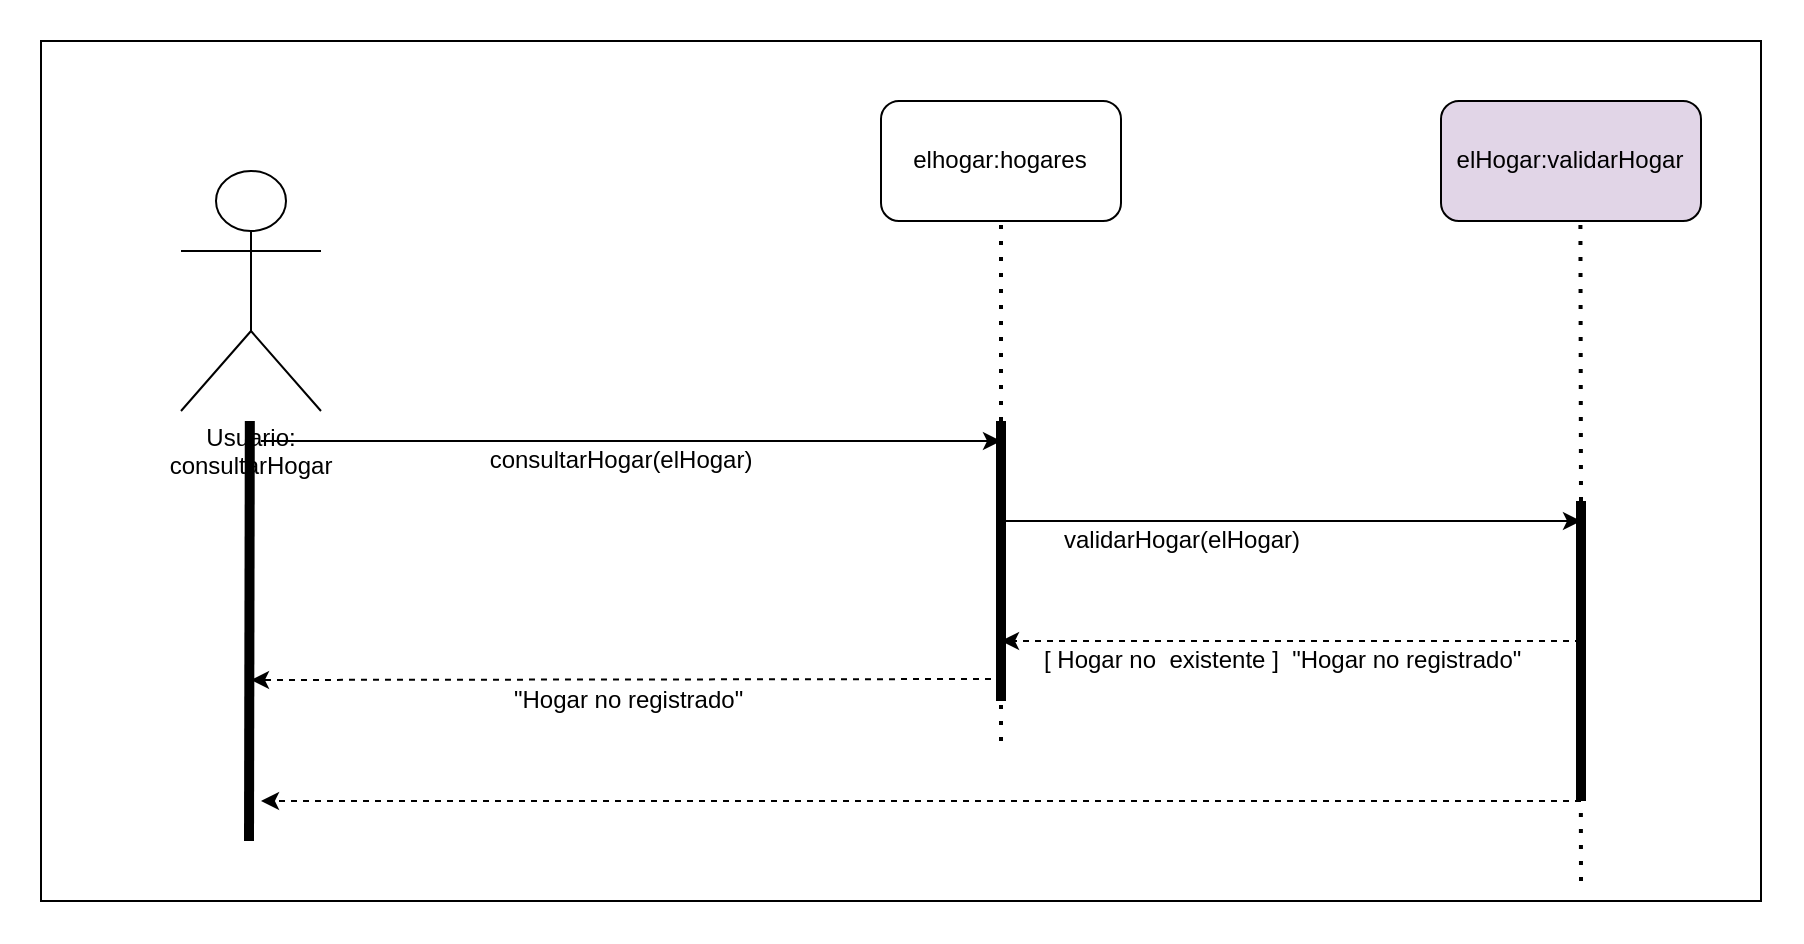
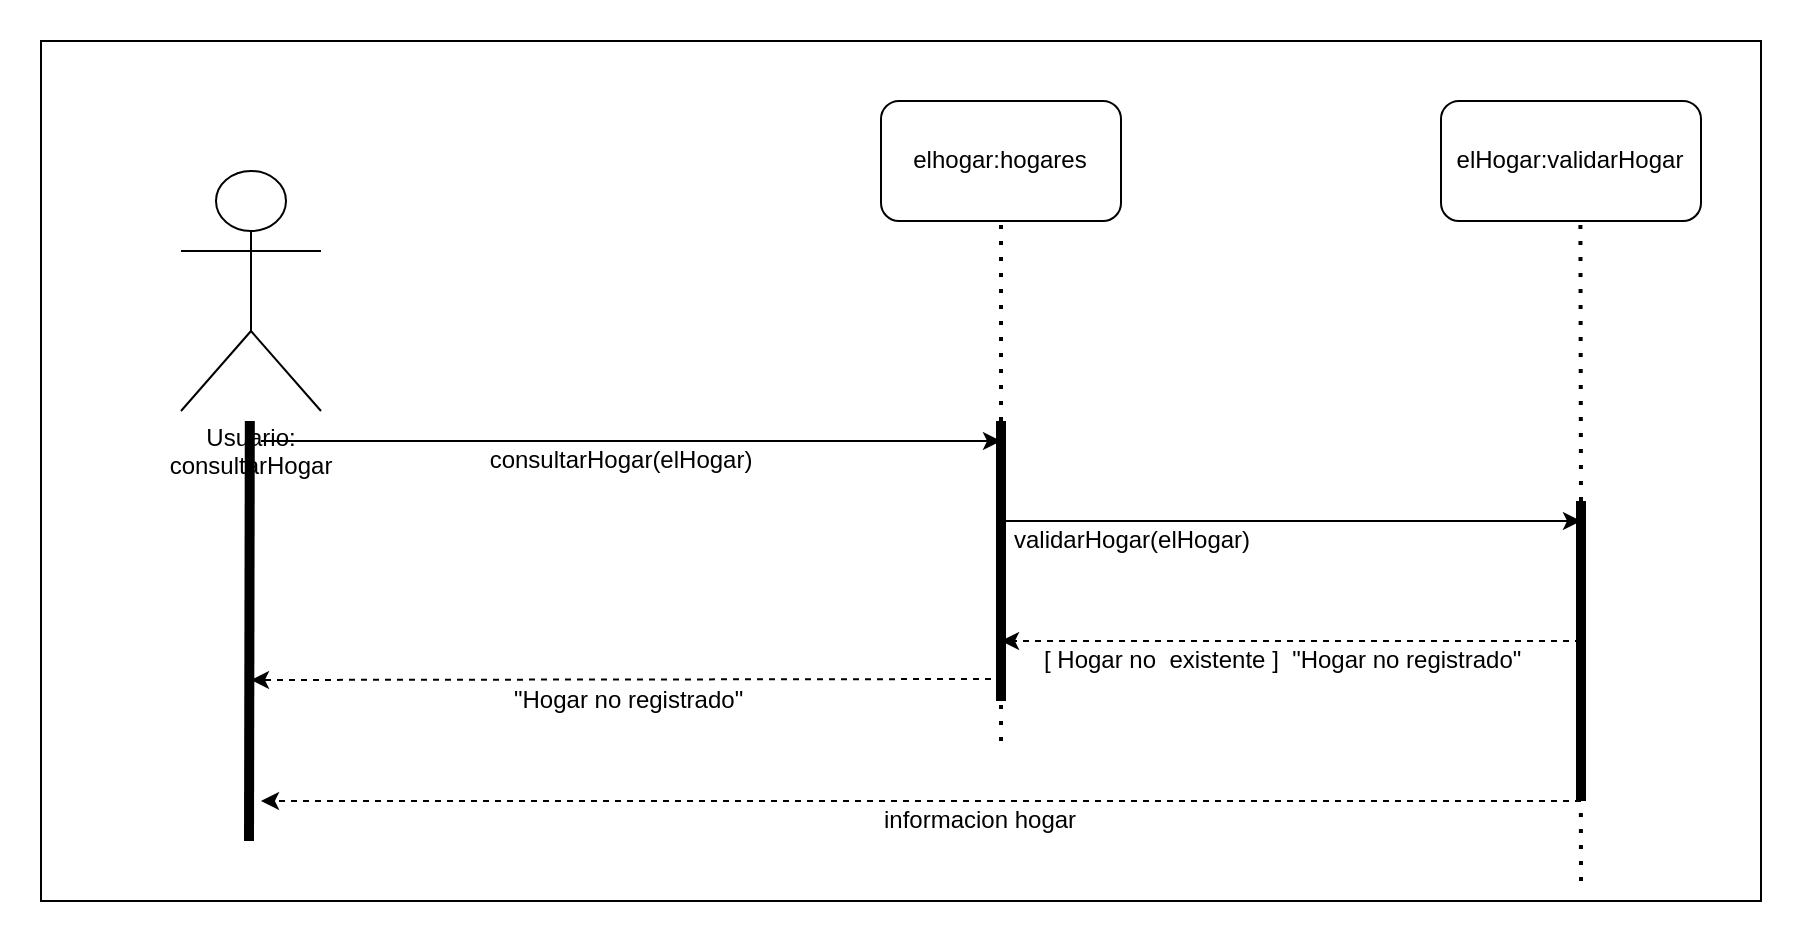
node "elHogar:validarHogar": fillcolor #e1d5e7 -> #ffffff
node "validarHogar(elHogar)": moved (1191, 541) -> (1141, 541)
node "informacion hogar": added
